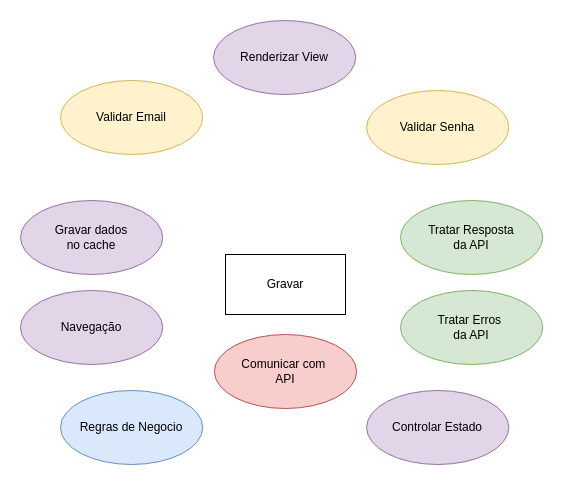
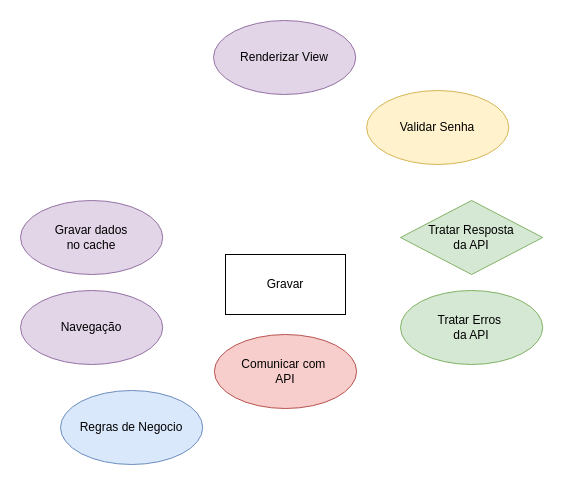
node "Validar Email": removed
node "Tratar Resposta da API": shape ellipse -> diamond
node "Controlar Estado": removed
